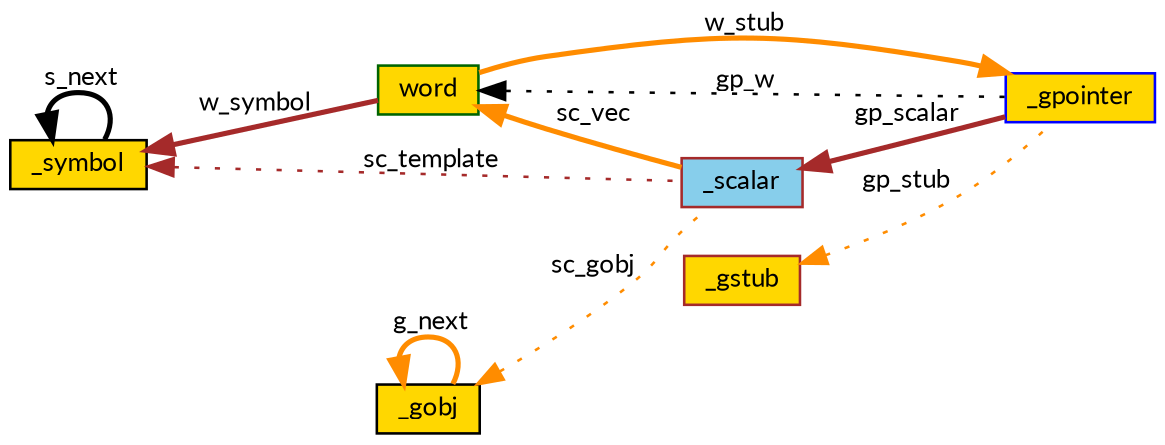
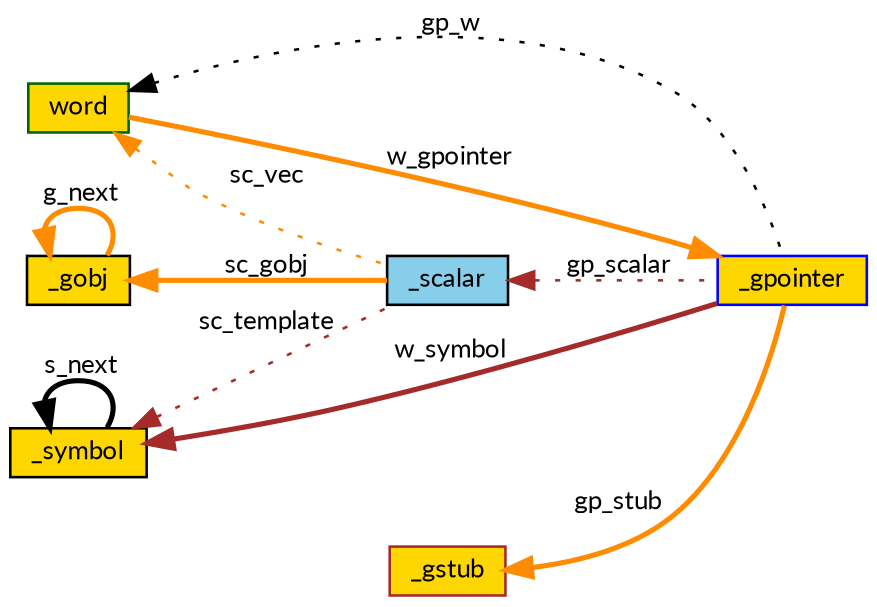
edge "word" -> "_gpointer": label " w_stub" -> " w_gpointer"
edge "word" -> "_symbol": now "_gpointer" -> "_symbol"
edge "_gpointer" -> "_scalar": style bold -> dotted
edge "_scalar" -> "word": style bold -> dotted
node "_scalar": color brown -> black
edge "_gpointer" -> "_gstub": style dotted -> bold
edge "_scalar" -> "_gobj": style dotted -> bold
